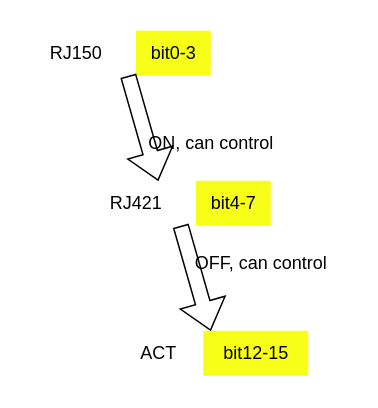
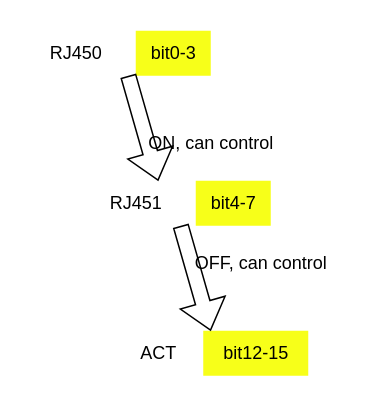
node "RJ150": label "RJ150" -> "RJ450"
node "RJ421": label "RJ421" -> "RJ451"
